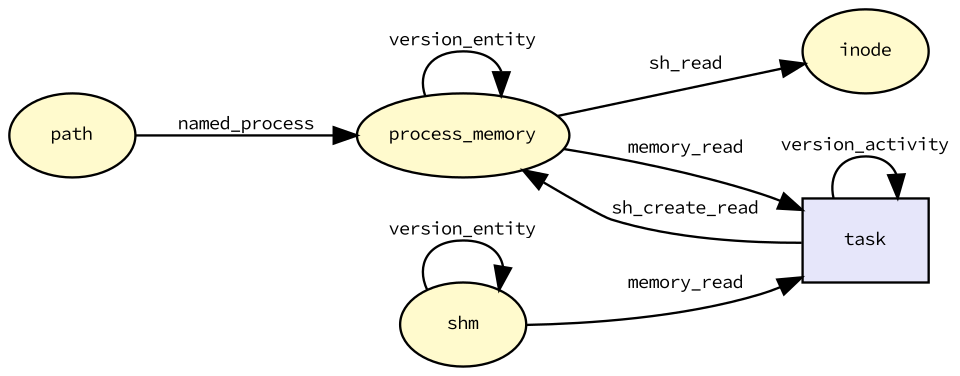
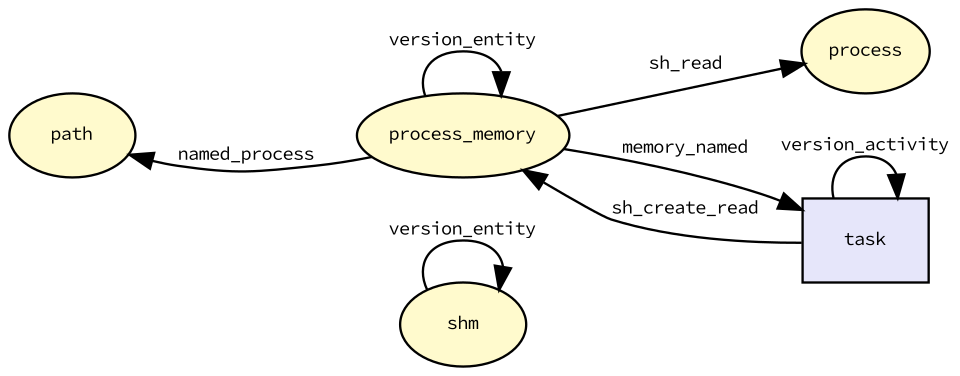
node "inode": label "inode" -> "process"
edge "path" -> "process_memory": reversed
edge "process_memory" -> "task": label "memory_read" -> "memory_named"
edge "shm" -> "task": removed, label "memory_read"
